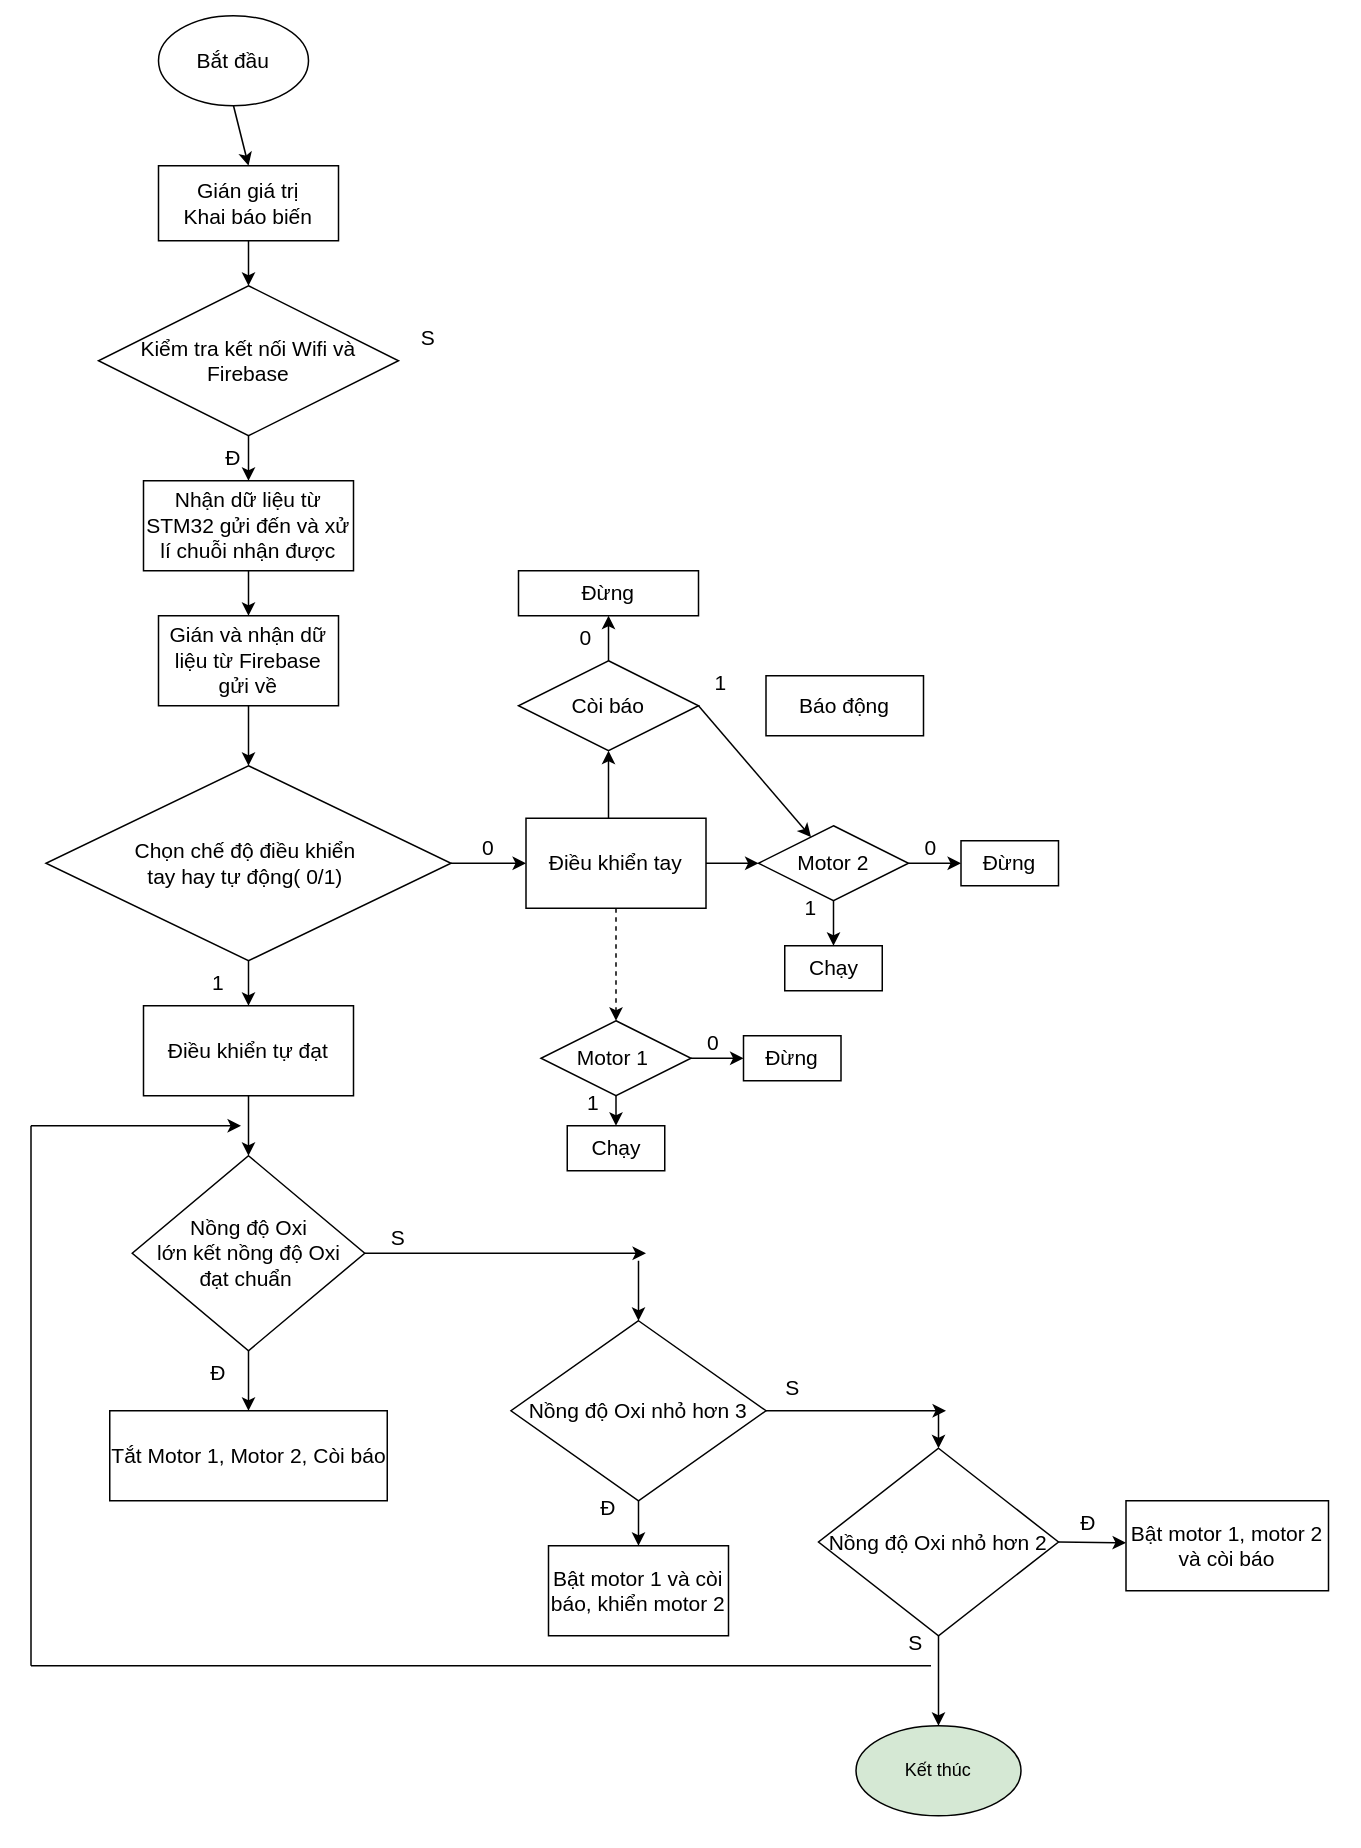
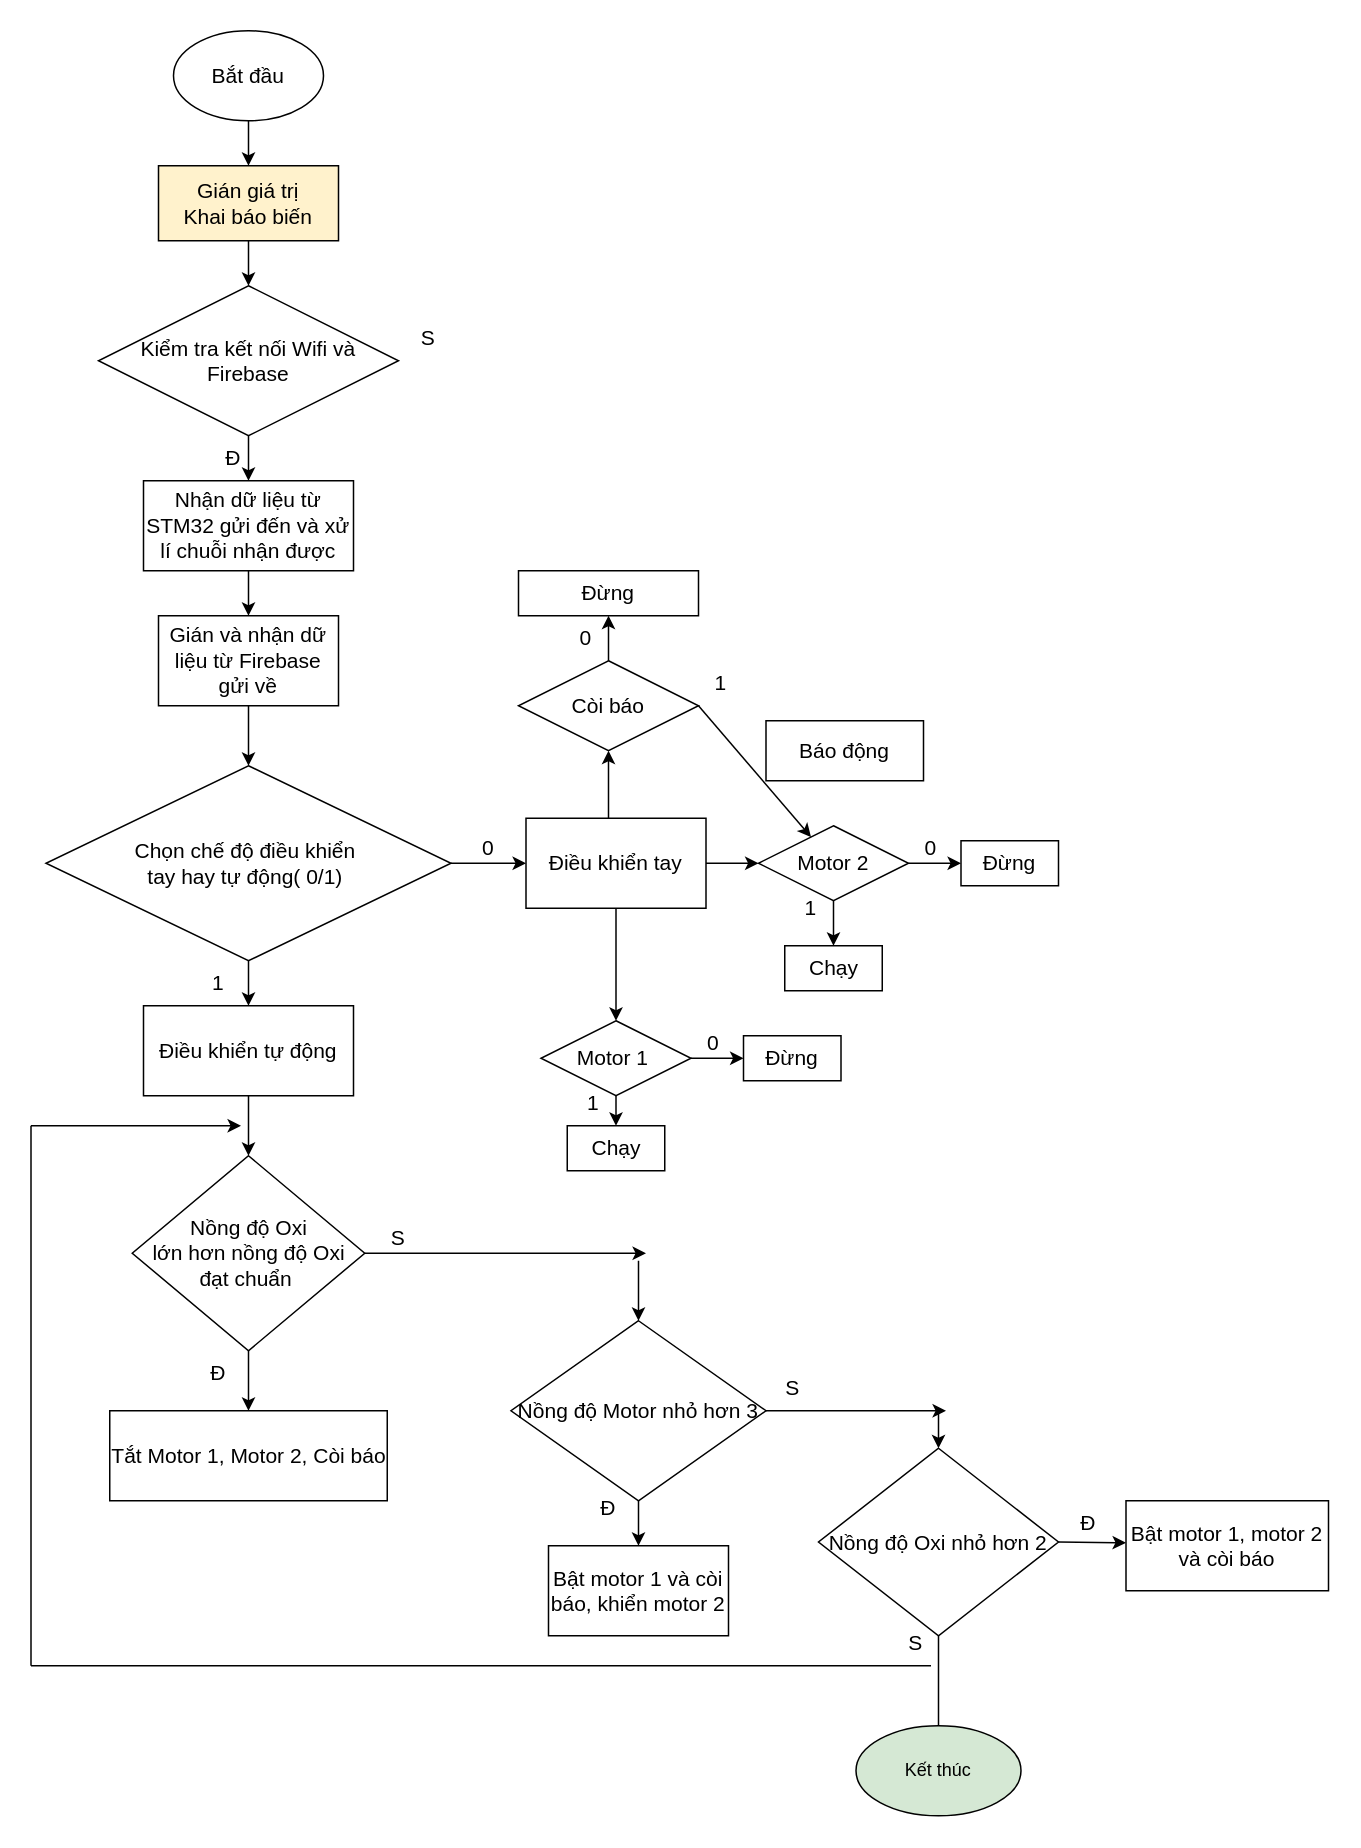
node "Bắt đầu": moved (233, 61) -> (248, 76)
node "Gián giá trị Khai báo biến": fillcolor #ffffff -> #fff2cc
node "Báo động": moved (845, 706) -> (845, 751)
edge "Điều khiển tay" -> "Motor 1": style dashed -> solid
node "Điều khiển tự đạt": label "Điều khiển tự đạt" -> "Điều khiển tự động"
node "Nồng độ Oxi lớn kết nồng độ Oxi đạt chuẩn": label "Nồng độ Oxi lớn kết nồng độ Oxi đạt chuẩn" -> "Nồng độ Oxi lớn hơn nồng độ Oxi đạt chuẩn"
node "Nồng độ Oxi nhỏ hơn 3": label "Nồng độ Oxi nhỏ hơn 3" -> "Nồng độ Motor nhỏ hơn 3"
edge "Nồng độ Oxi nhỏ hơn 2" -> "Kết thúc": arrowhead classic -> none
